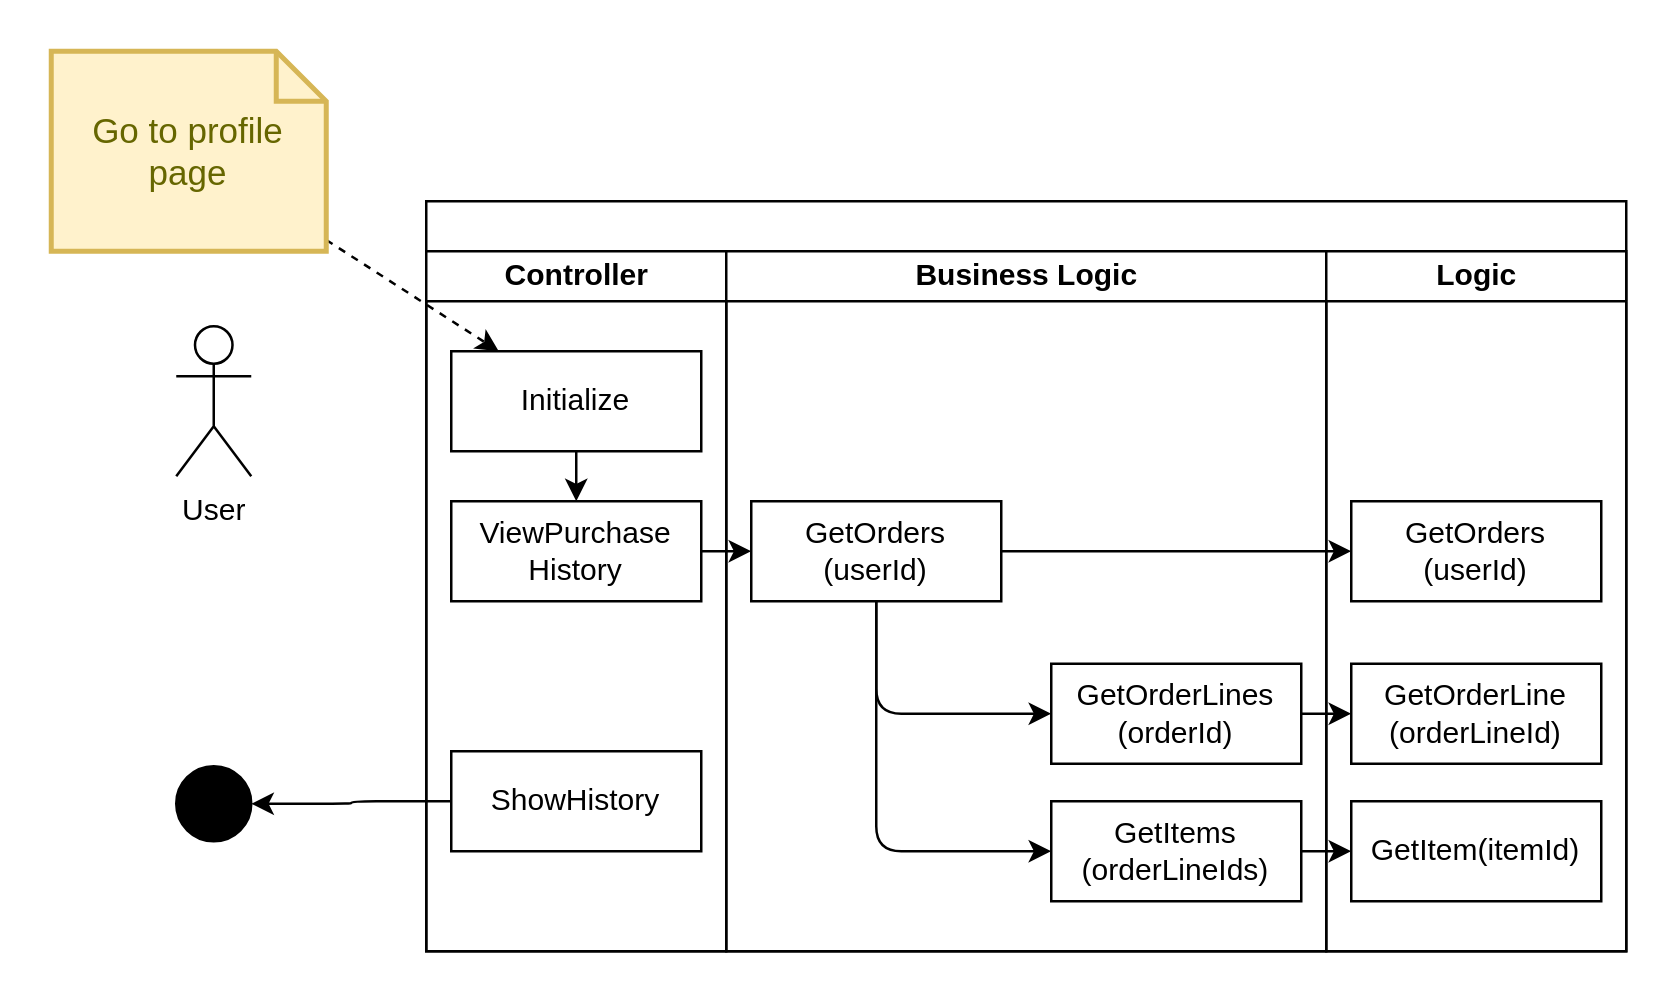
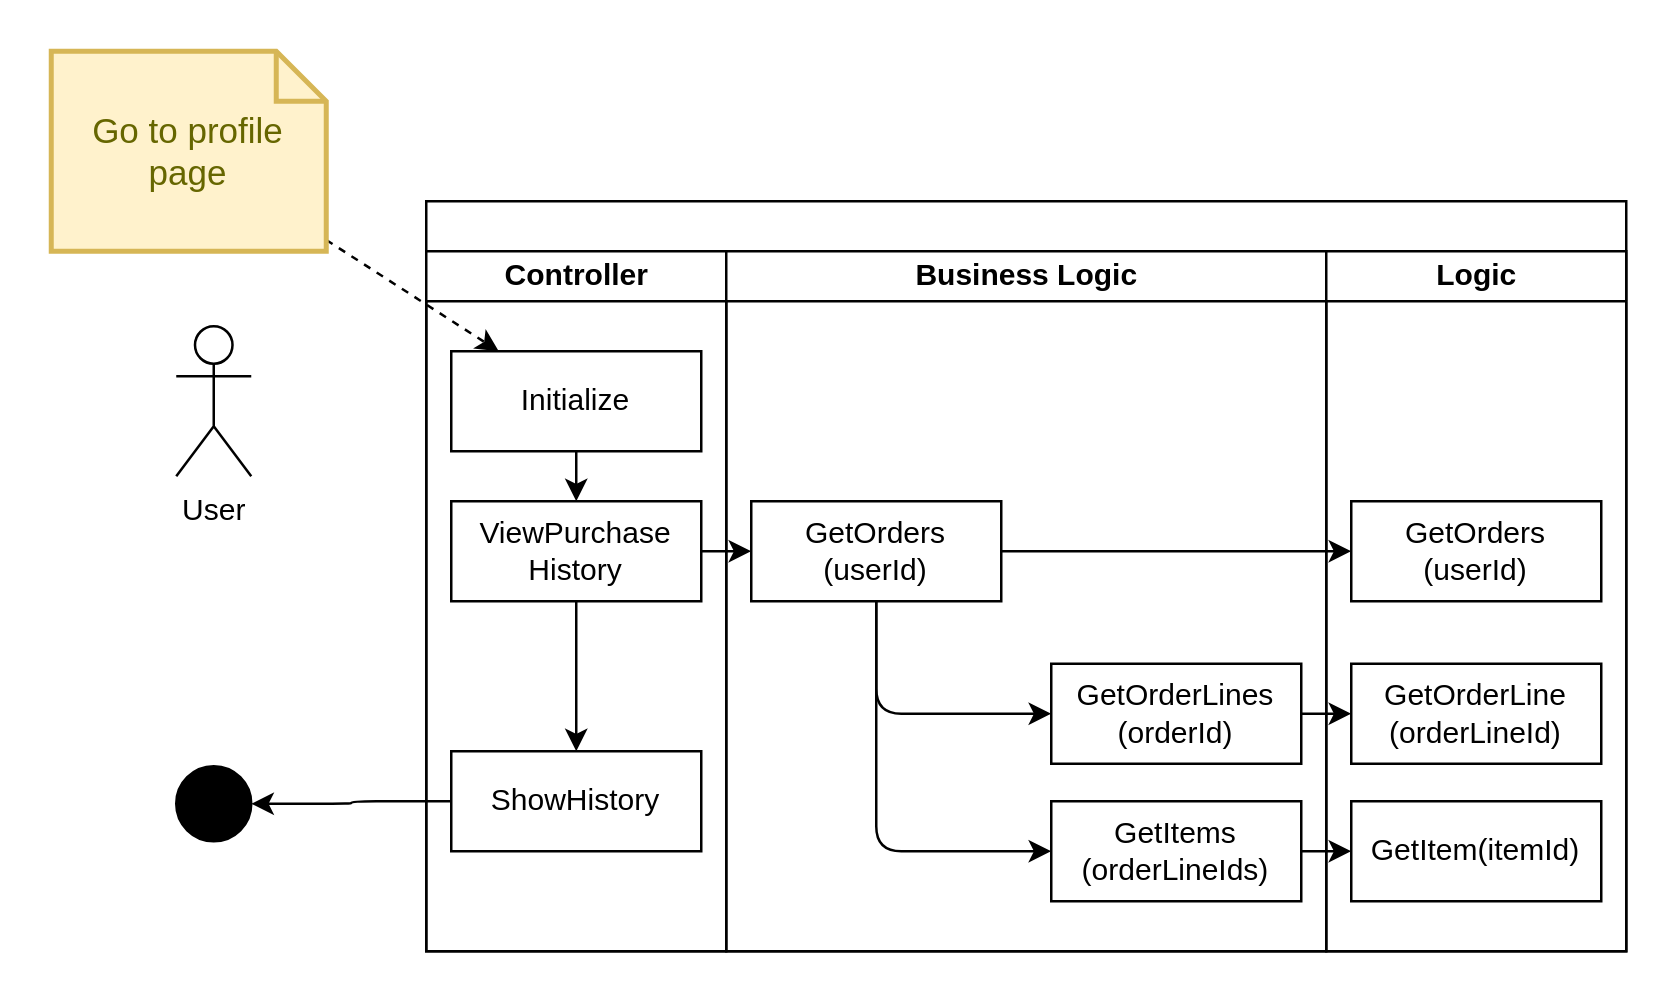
edge "ViewPurchase History" -> "ShowHistory": added
